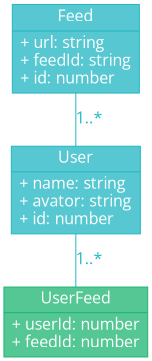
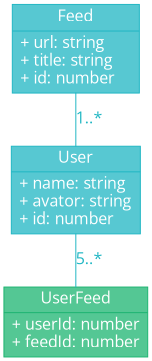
node "Feed": text "+ feedId: string" -> "+ title: string"
edge "User" -- "UserFeed": label "1..*" -> "5..*"
